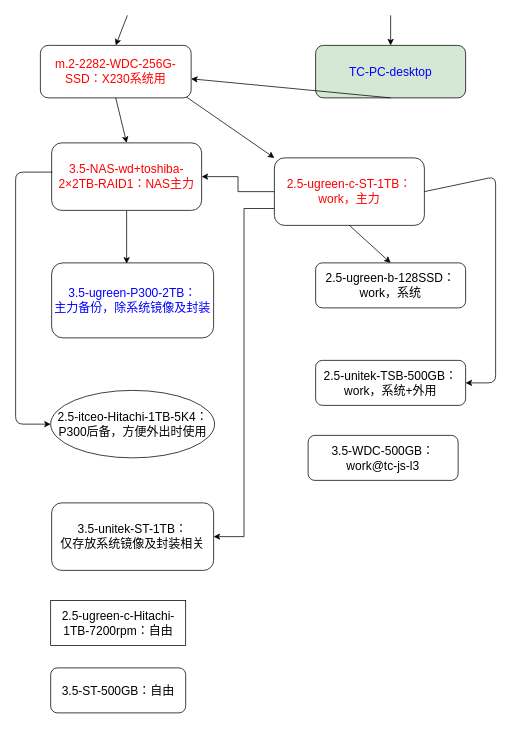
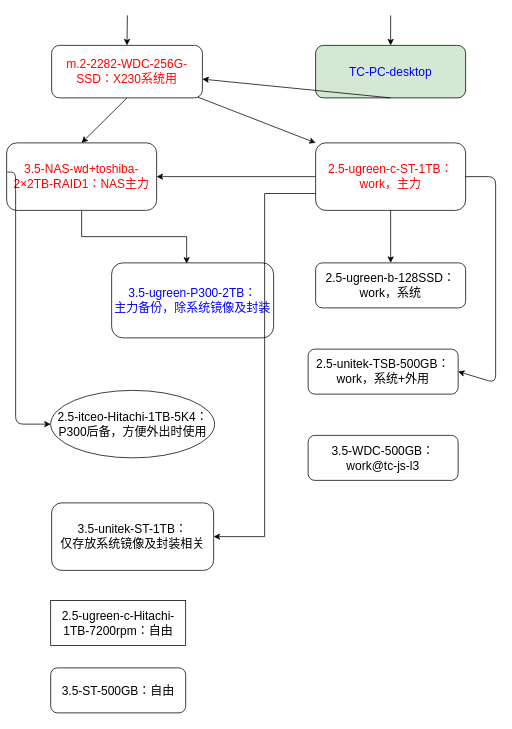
node "m.2-2282-WDC-256G-SSD：X230系统用": moved (116, 72) -> (127, 72)
node "3.5-NAS-wd+toshiba-2×2TB-RAID1：NAS主力": moved (126, 177) -> (81, 177)
node "2.5-ugreen-c-ST-1TB：work，主力": moved (349, 192) -> (390, 177)
node "3.5-ugreen-P300-2TB：主力备份，除系统镜像及封装": moved (132, 300) -> (192, 300)
node "2.5-unitek-TSB-500GB：work，系统+外用": moved (390, 383) -> (383, 372)
